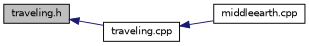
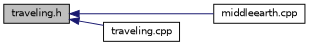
edge "middleearth.cpp" -> "traveling.cpp": now "middleearth.cpp" -> "traveling.h"
